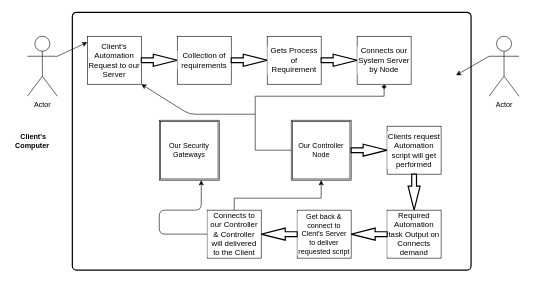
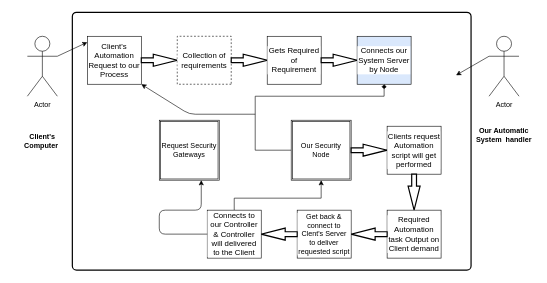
node "Client's Automation Request to our Server": label "Client's Automation Request to our Server" -> "Client's Automation Request to our Process"
node "Collection of requirements": style solid -> dashed
node "Gets Process of Requirement": label "Gets Process of Requirement" -> "Gets Required of Requirement"
node "Connects our System Server by Node": fillcolor #ffffff -> #dae8fc
node "Our Automatic System handler": added
node "Client's Computer": moved (33, 141) -> (42, 141)
node "Our Security Gateways": label "Our Security Gateways" -> "Request Security Gateways"
node "Our Controller Node": label "Our Controller Node" -> "Our Security Node"
node "Required Automation task Output on Connects demand": label "Required Automation task Output on Connects demand" -> "Required Automation task Output on Client demand"
